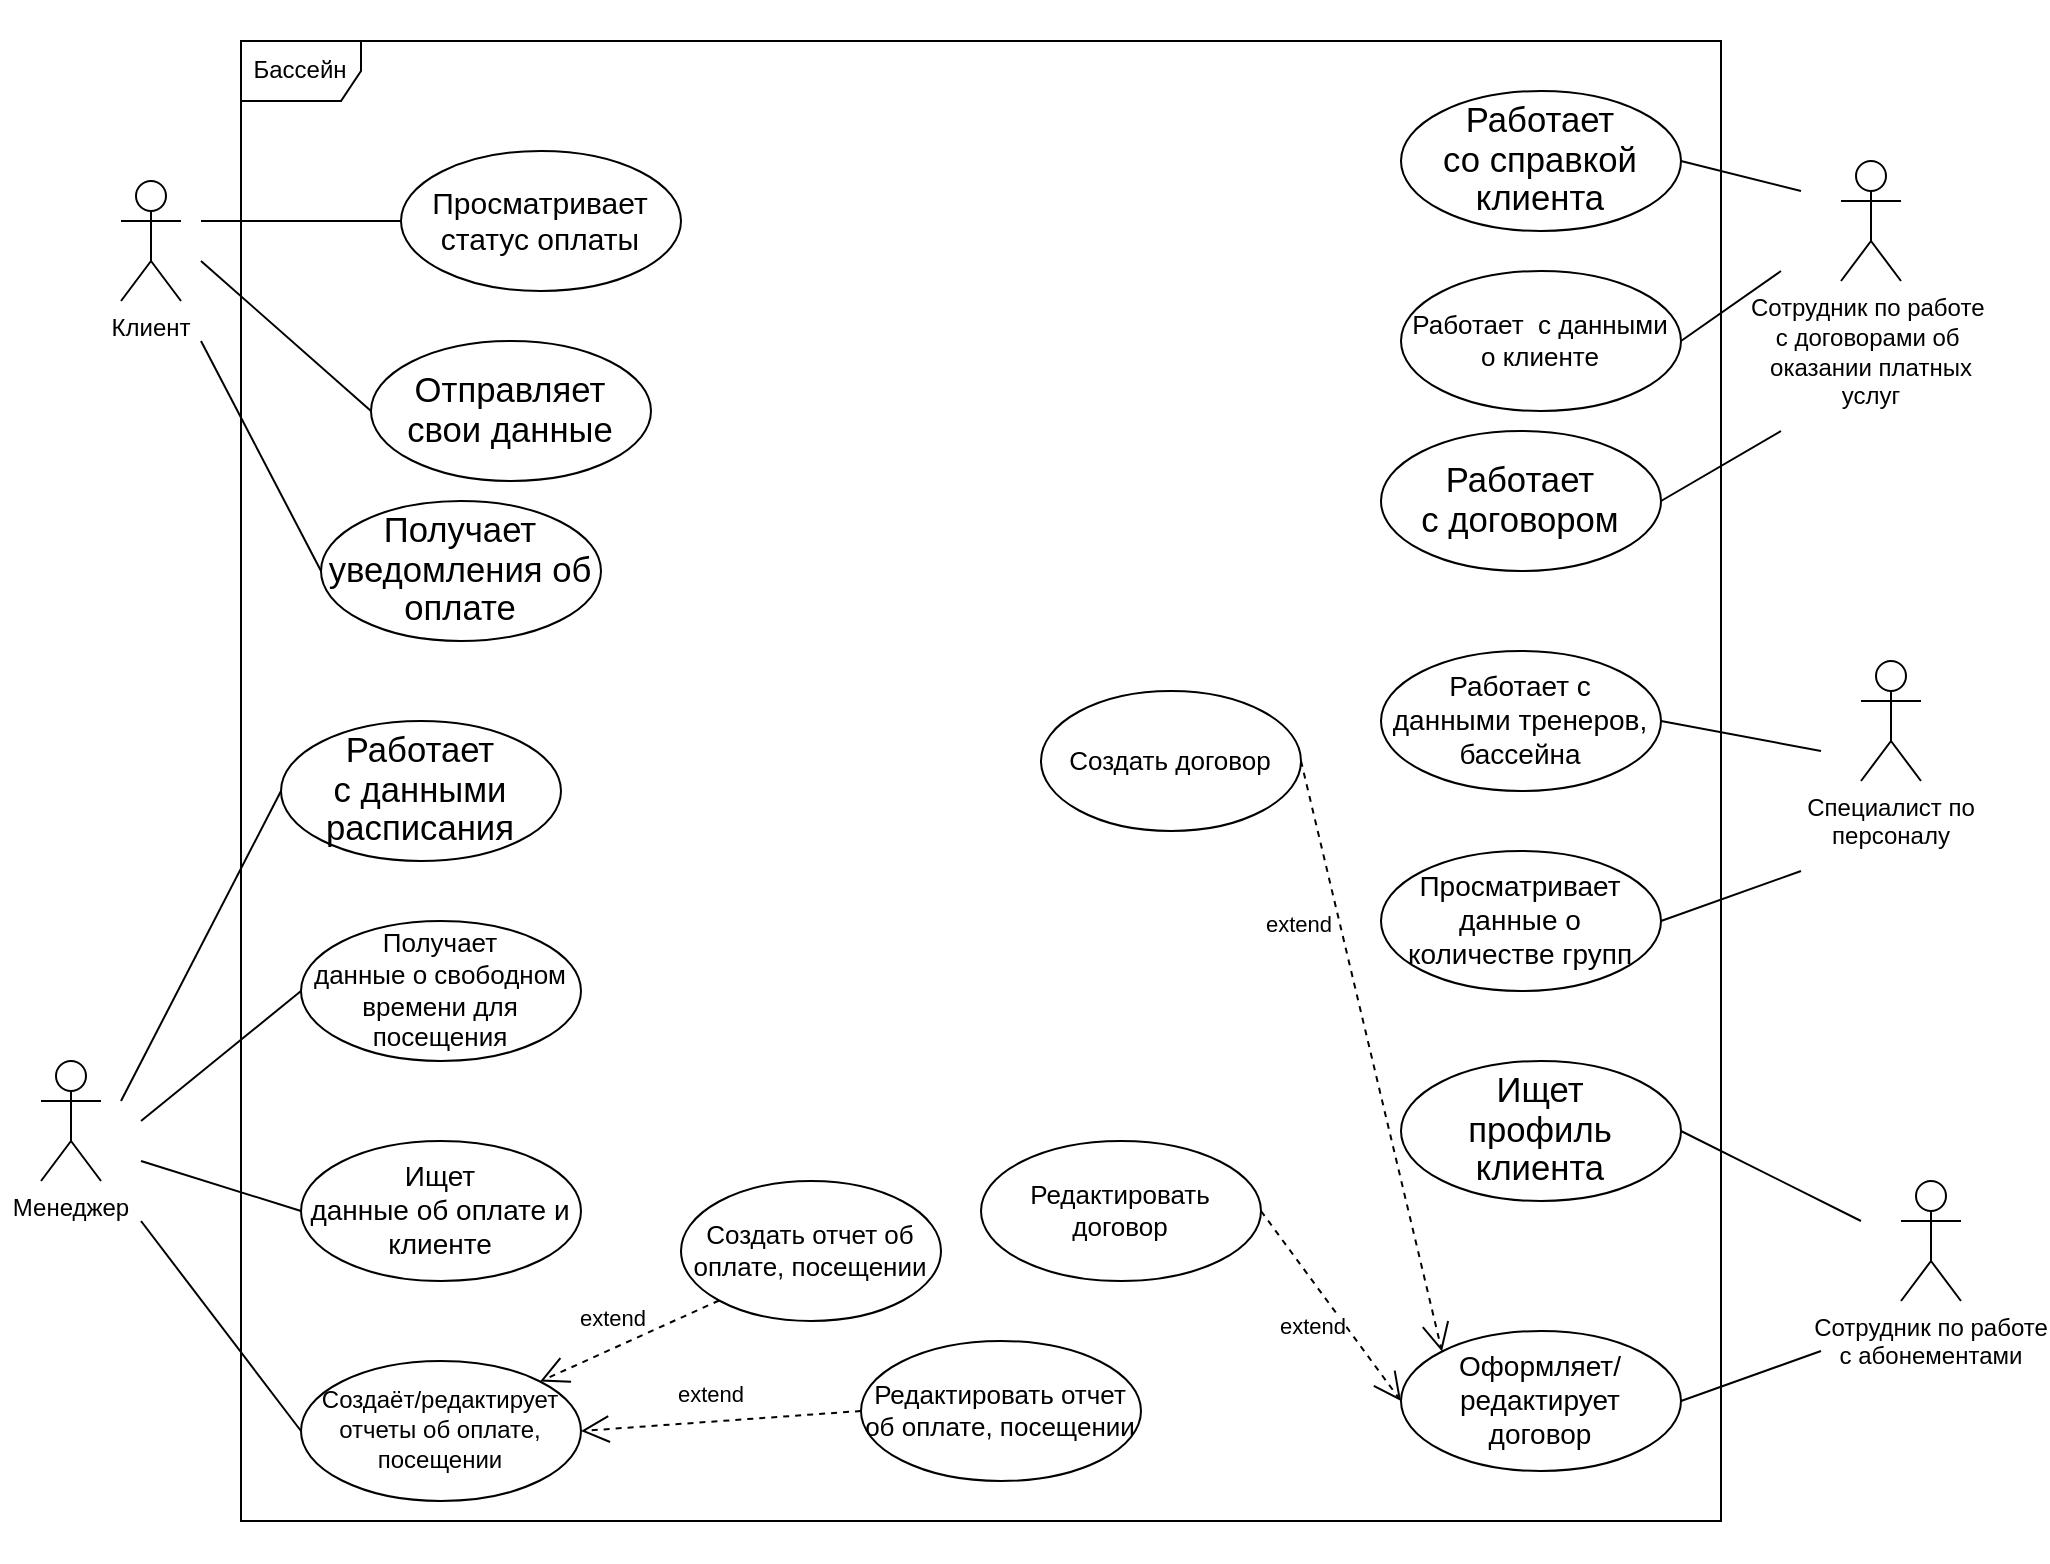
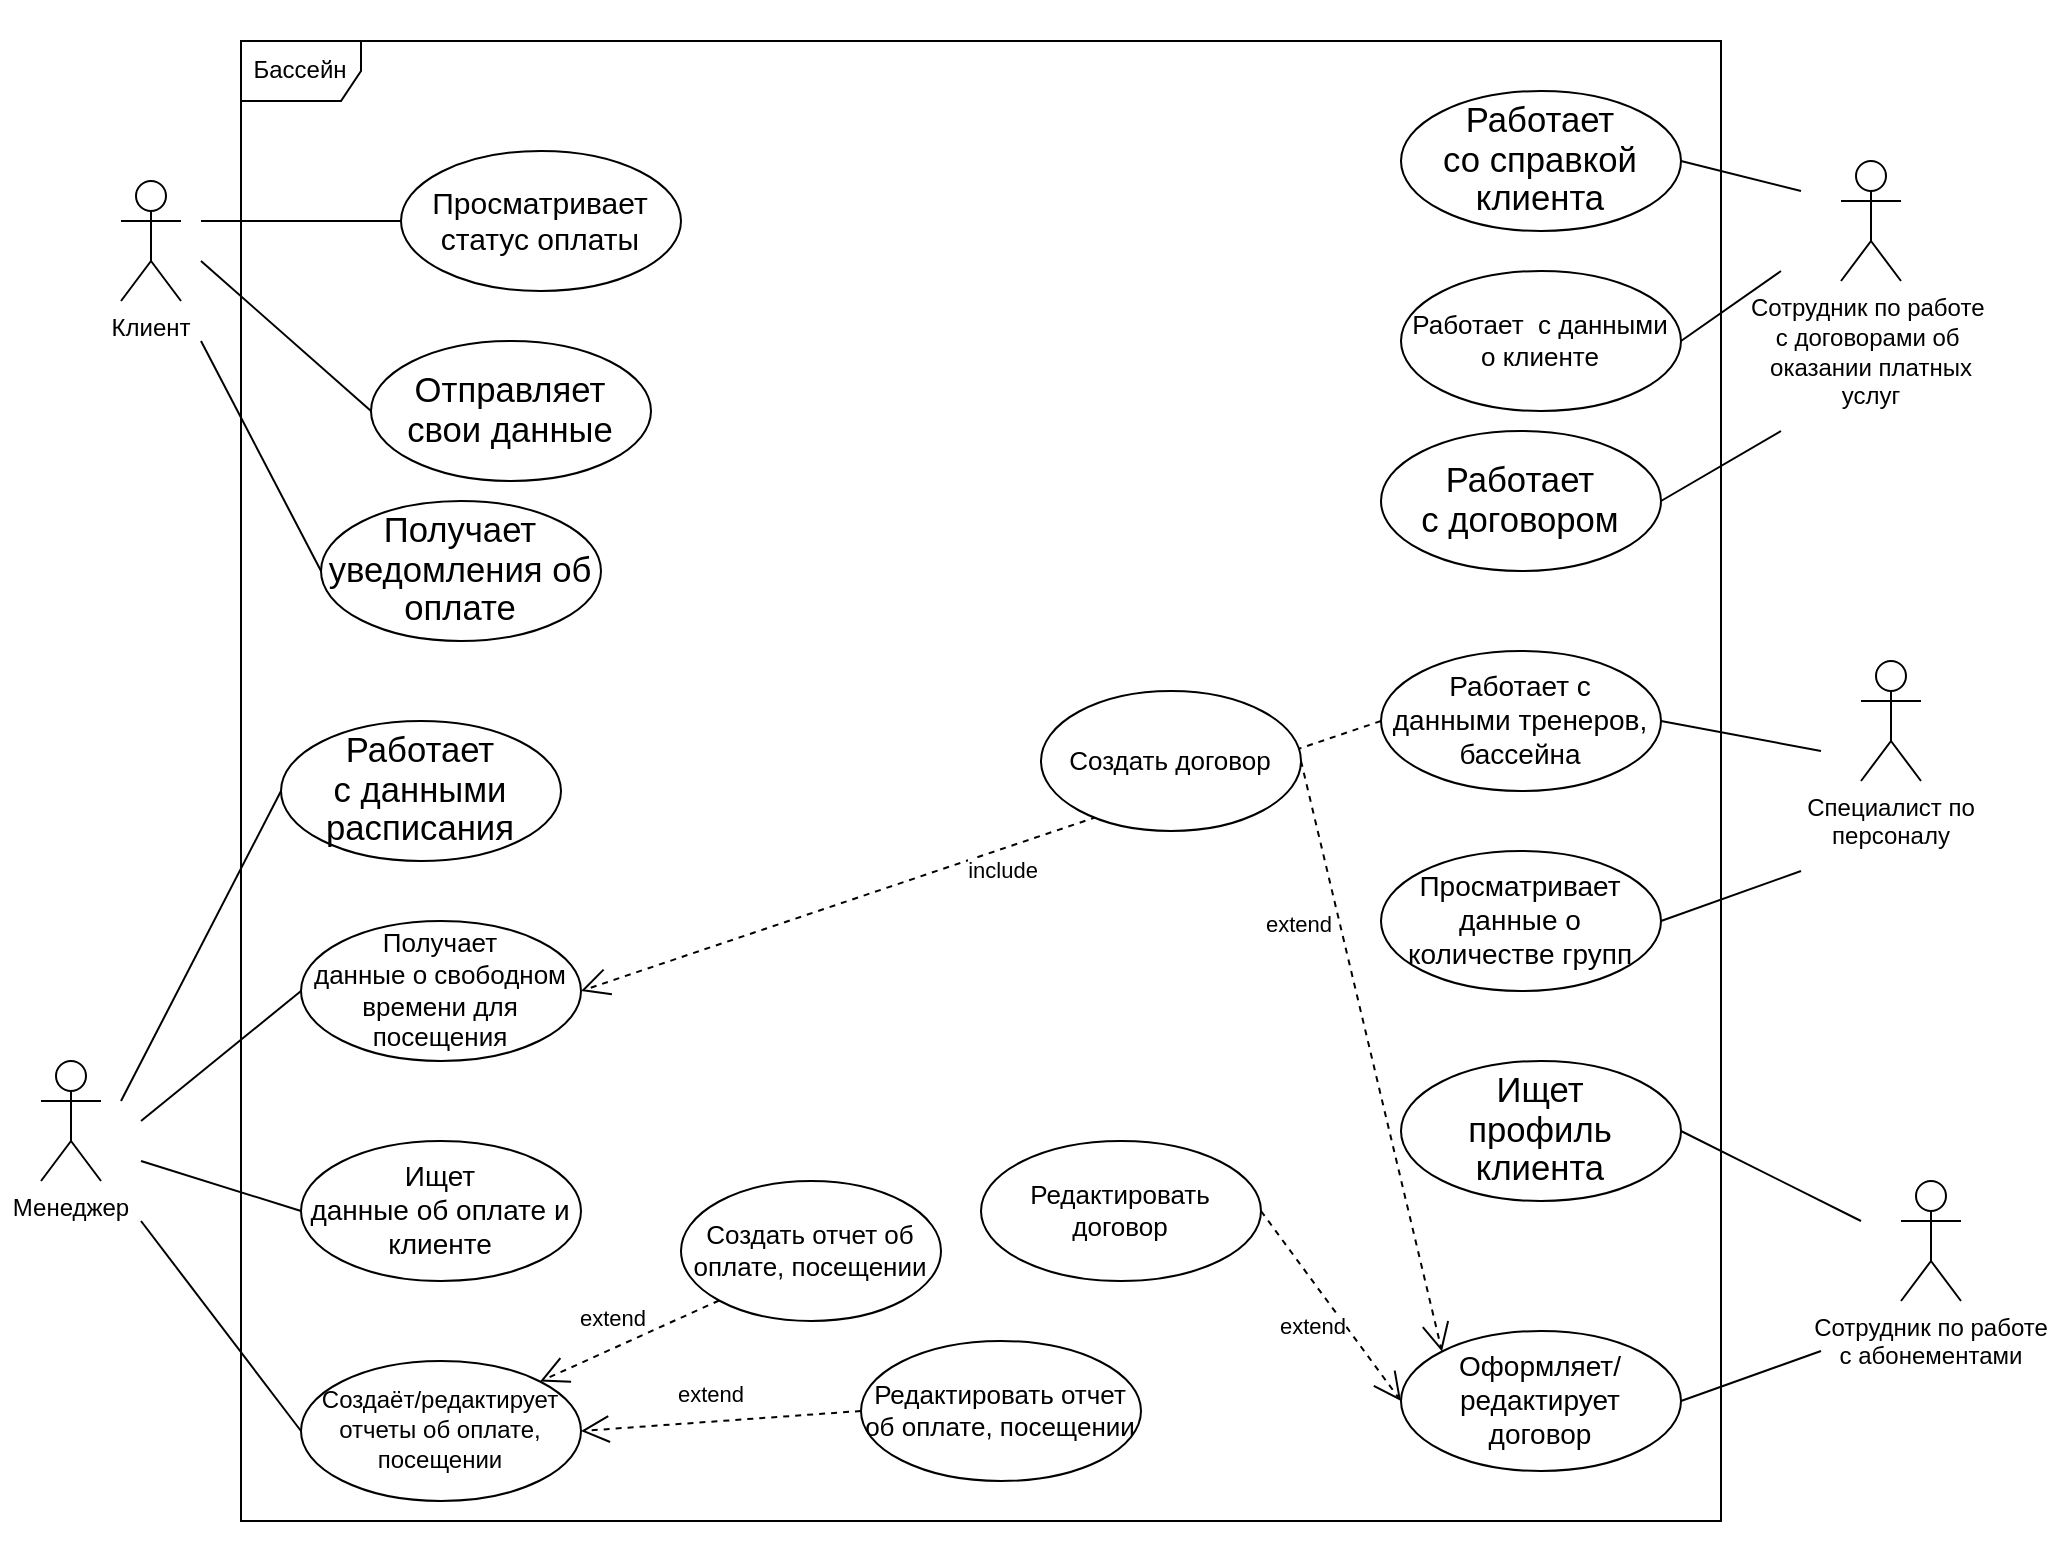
edge "Работает сданными тренеров, бассейна" -> "Получаетданные о свободном времени для посещения": added, label "include"
